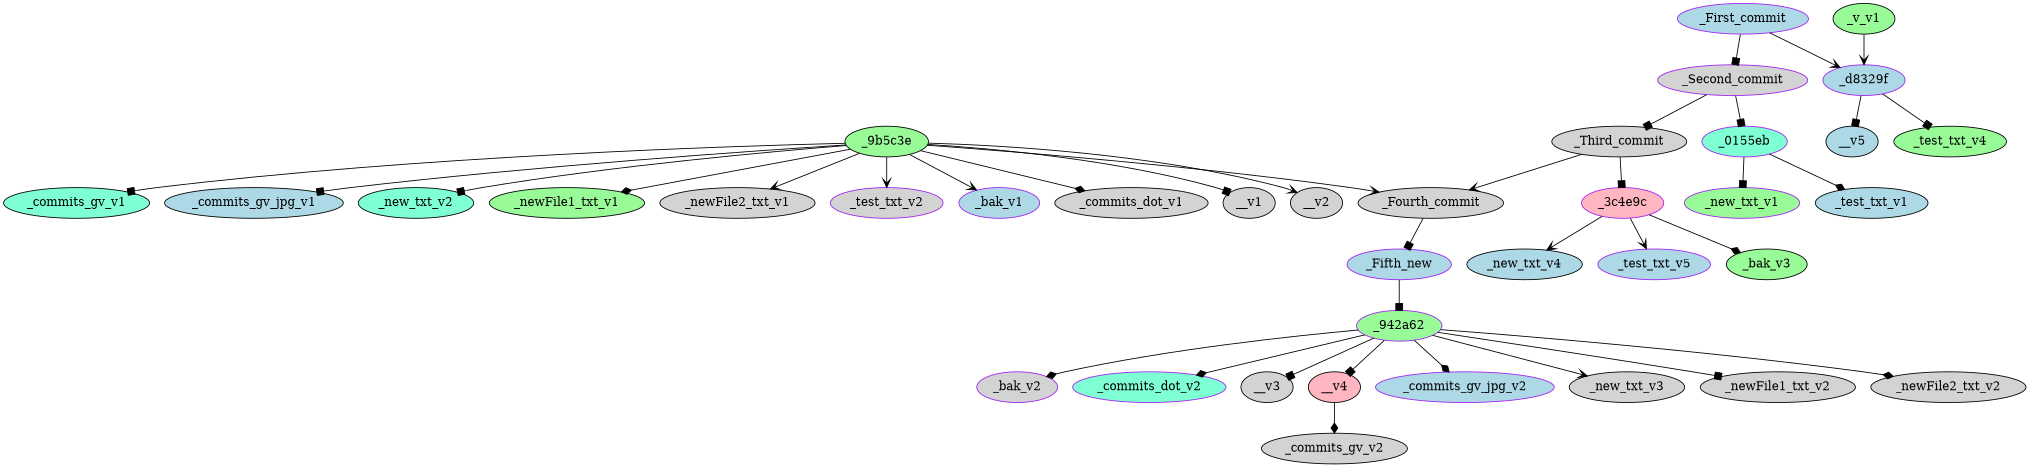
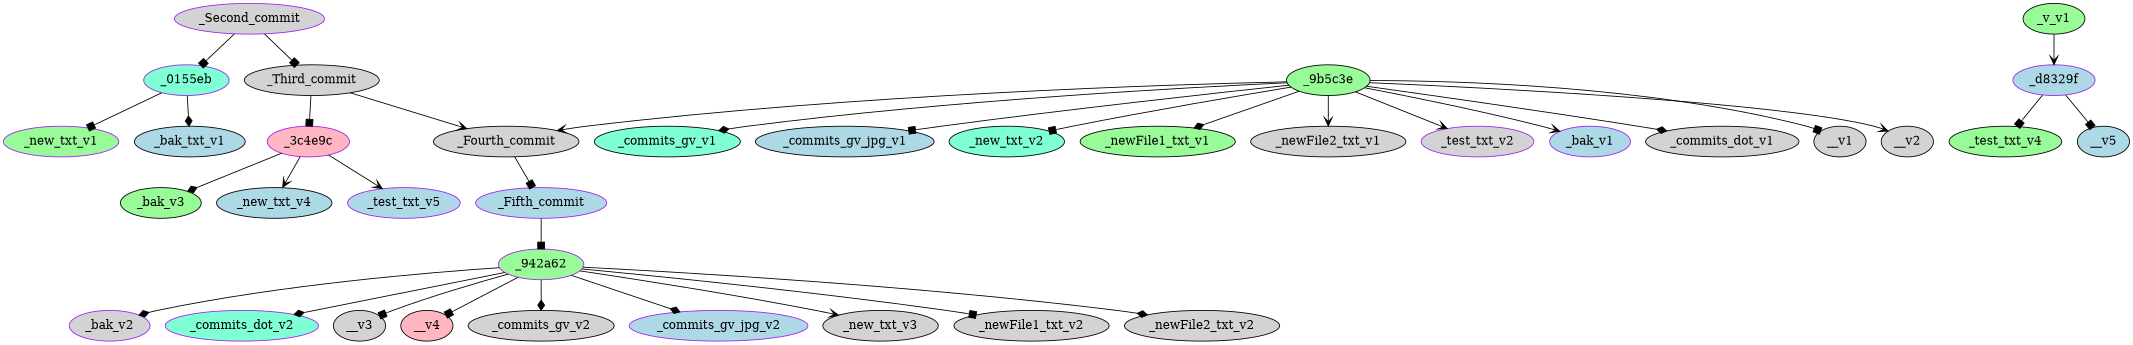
node "_First_commit": removed
edge "_9b5c3e" -> "_commits_gv_v1": arrowhead box -> diamond
node "_test_txt_v1": label "_test_txt_v1" -> "_bak_txt_v1"
node "_Fifth_new": label "_Fifth_new" -> "_Fifth_commit"
edge "__v4" -> "_commits_gv_v2": now "_942a62" -> "_commits_gv_v2"
